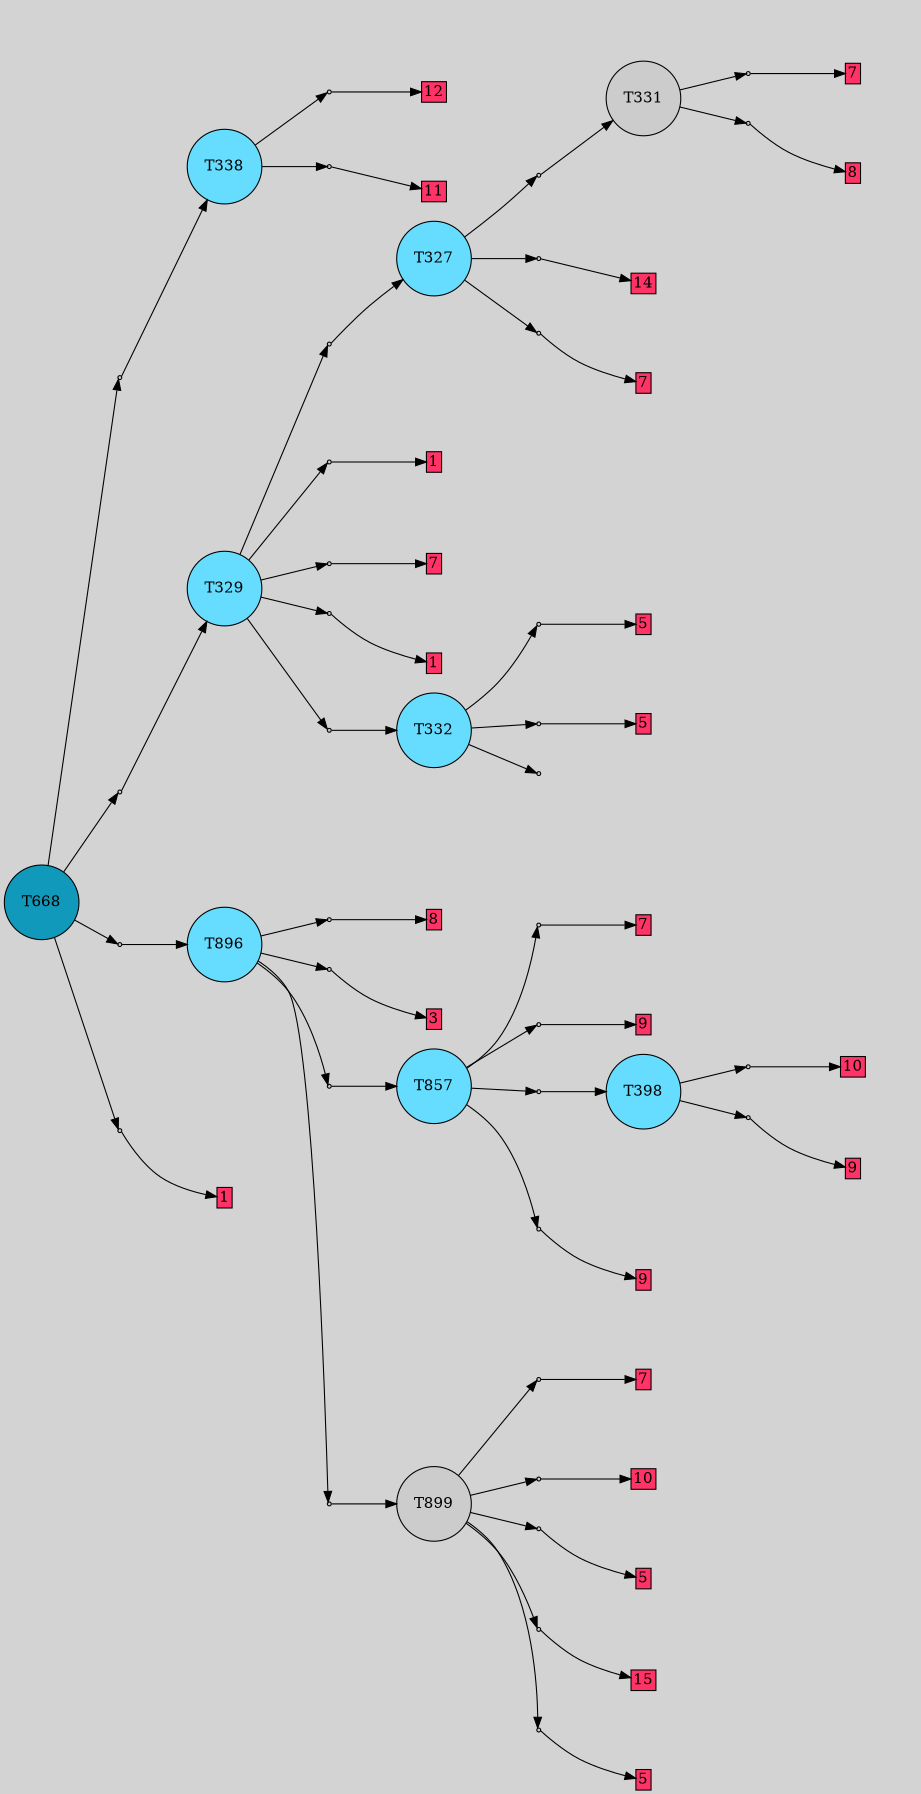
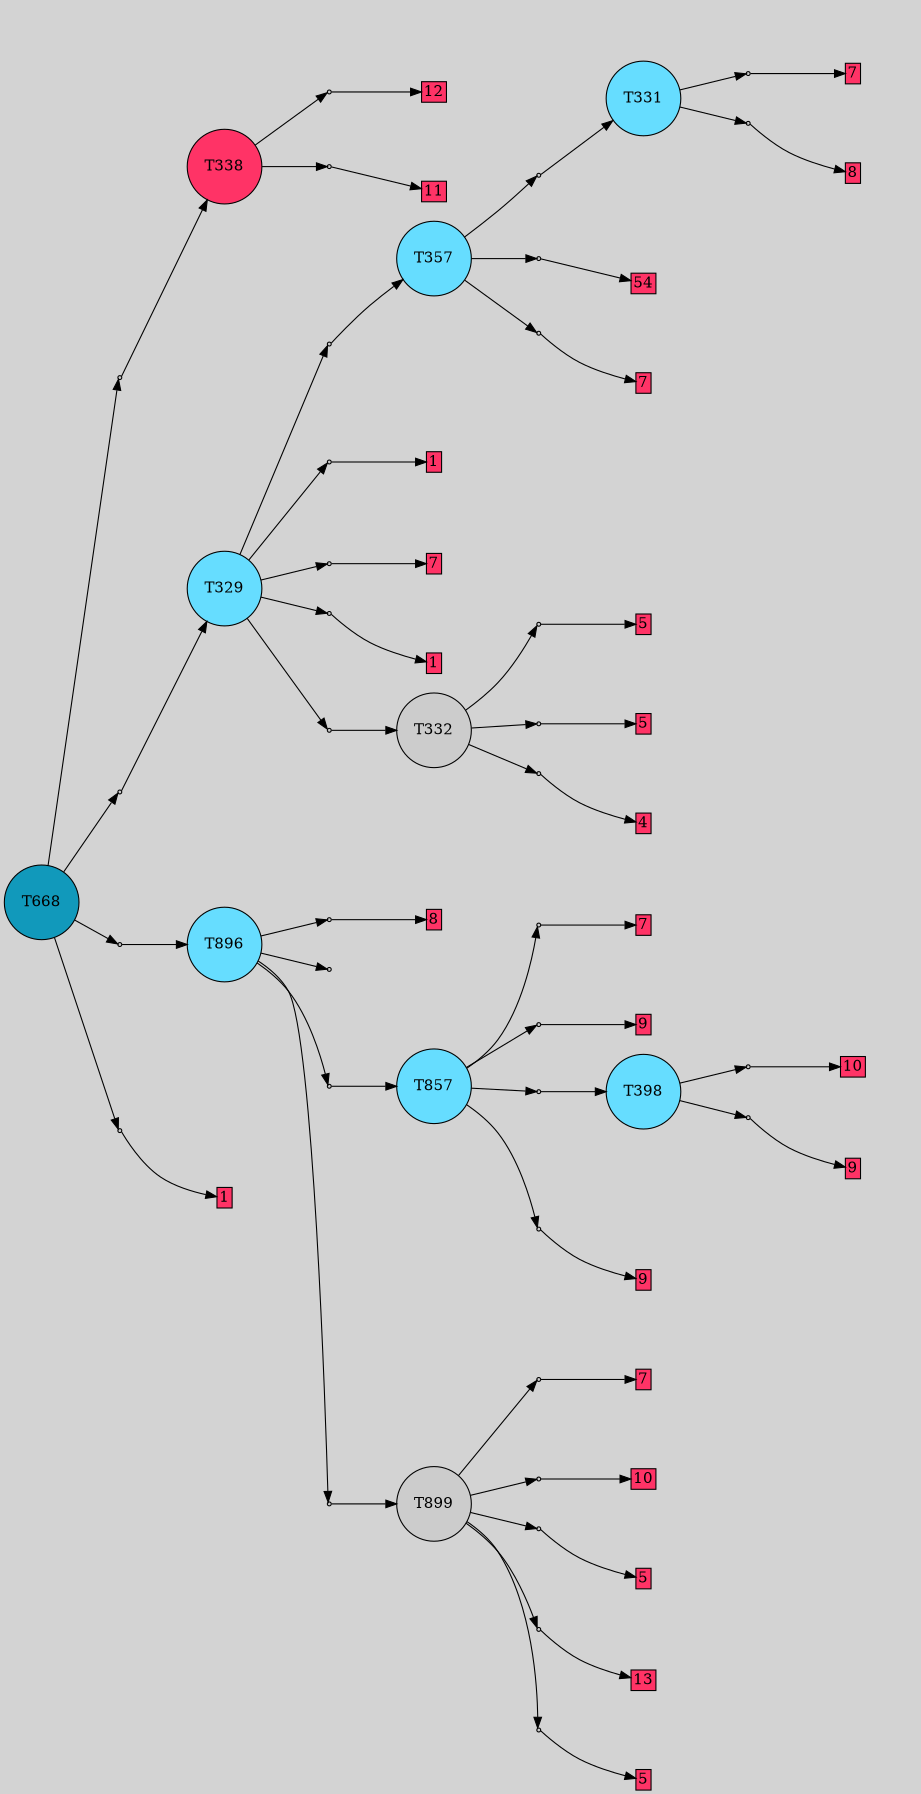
node "T331": fillcolor #cccccc -> #66ddff
node "T338": fillcolor #66ddff -> #ff3366
node "T327": label "T327" -> "T357"
node "14": label "14" -> "54"
node "T332": fillcolor #66ddff -> #cccccc
node "4": added
node "3": removed
node "15": label "15" -> "13"
